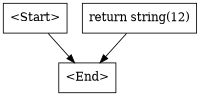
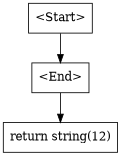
edge "return string(12)" -> "<End>": reversed
